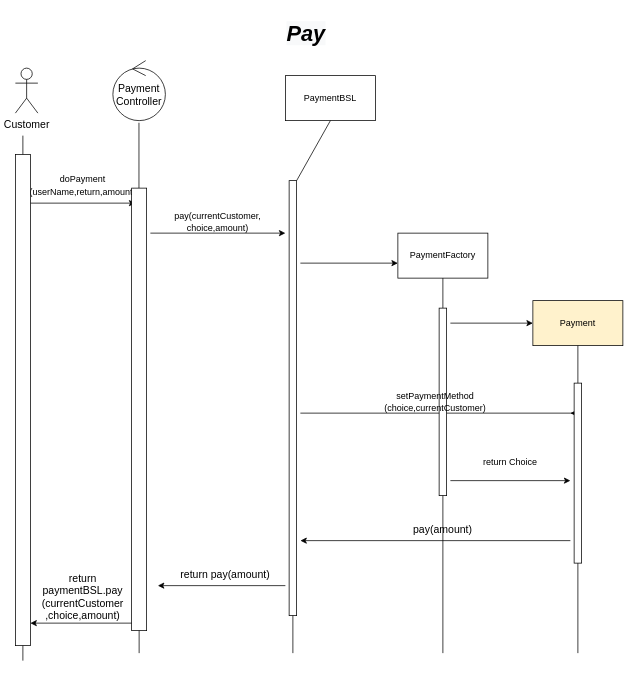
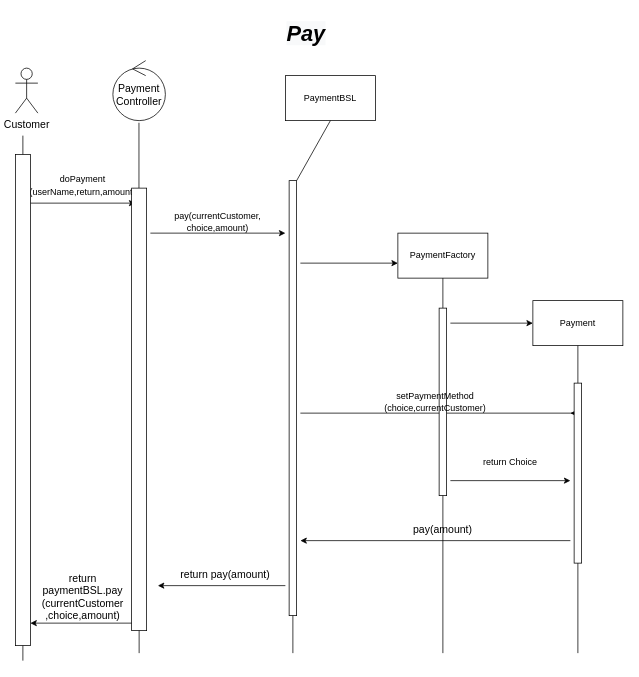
node "Payment": fillcolor #fff2cc -> #ffffff
